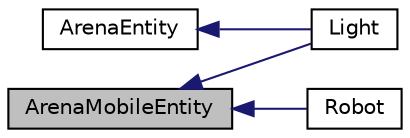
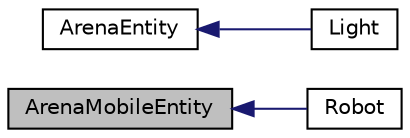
edge "Light" -> "ArenaMobileEntity": removed
